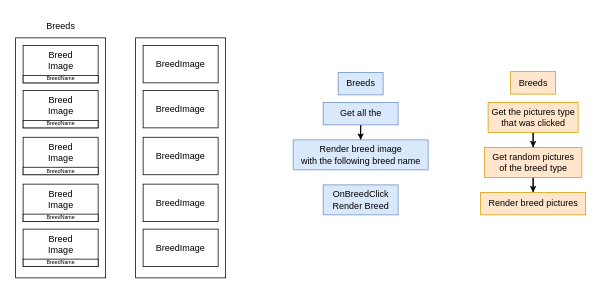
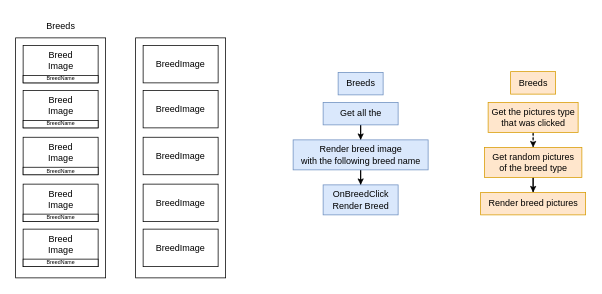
edge "Get the pictures type that was clicked" -> "Get random pictures of the breed type": style solid -> dashed
edge "Render breed image with the following breed name" -> "OnBreedClick Render Breed": added
